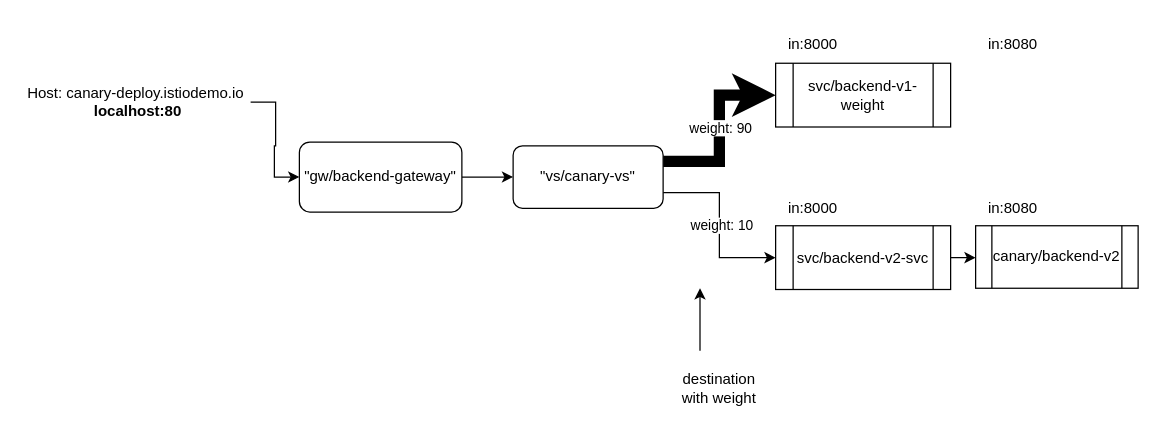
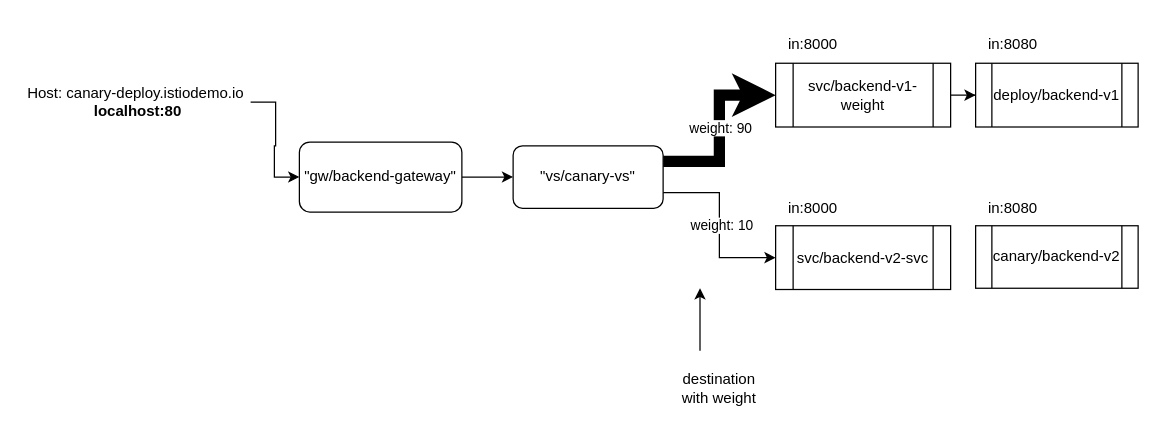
edge "svc/backend-v1-weight" -> "deploy/backend-v1": added
node "deploy/backend-v1": added
edge "svc/backend-v2-svc" -> "canary/backend-v2": removed
